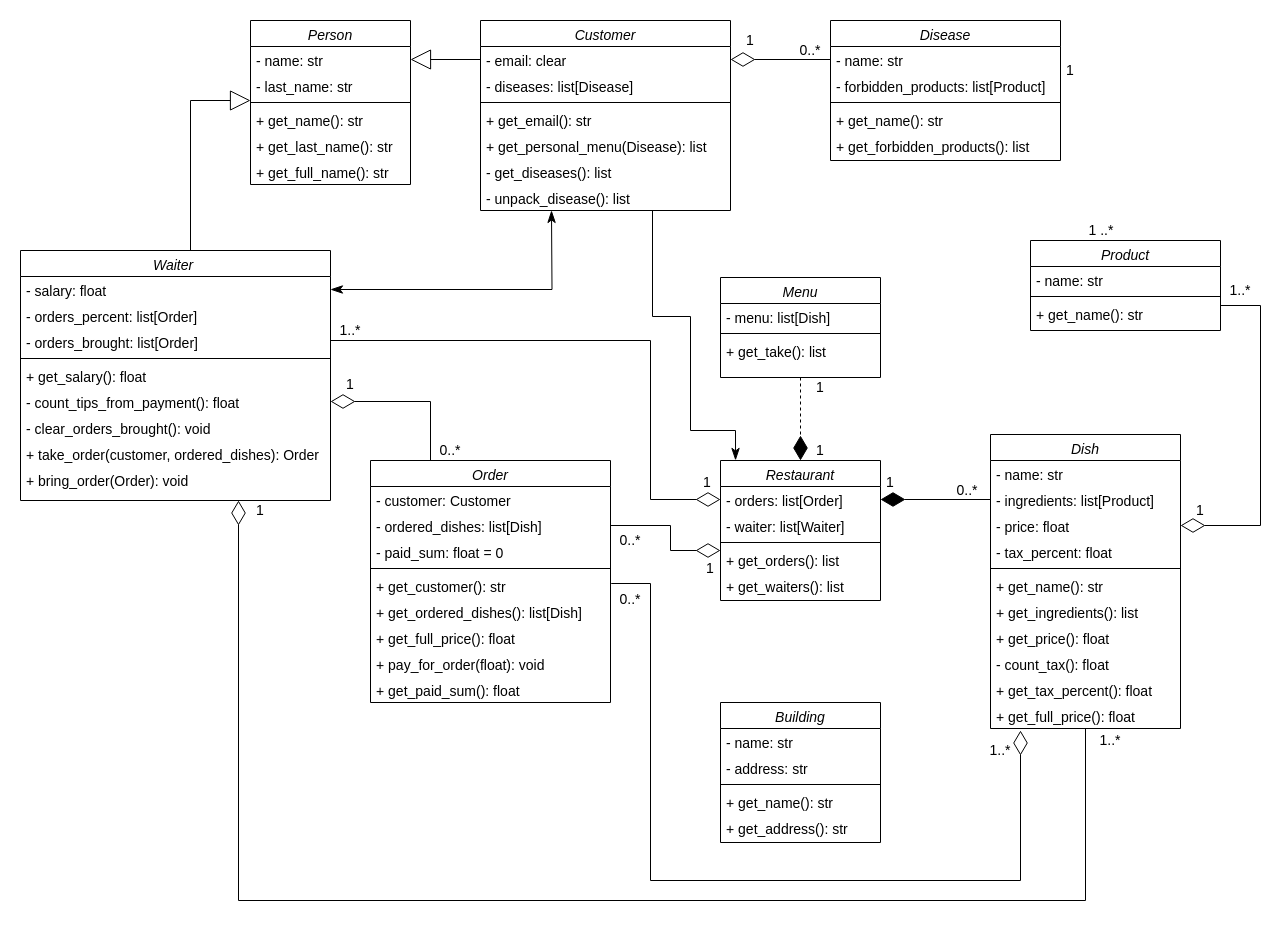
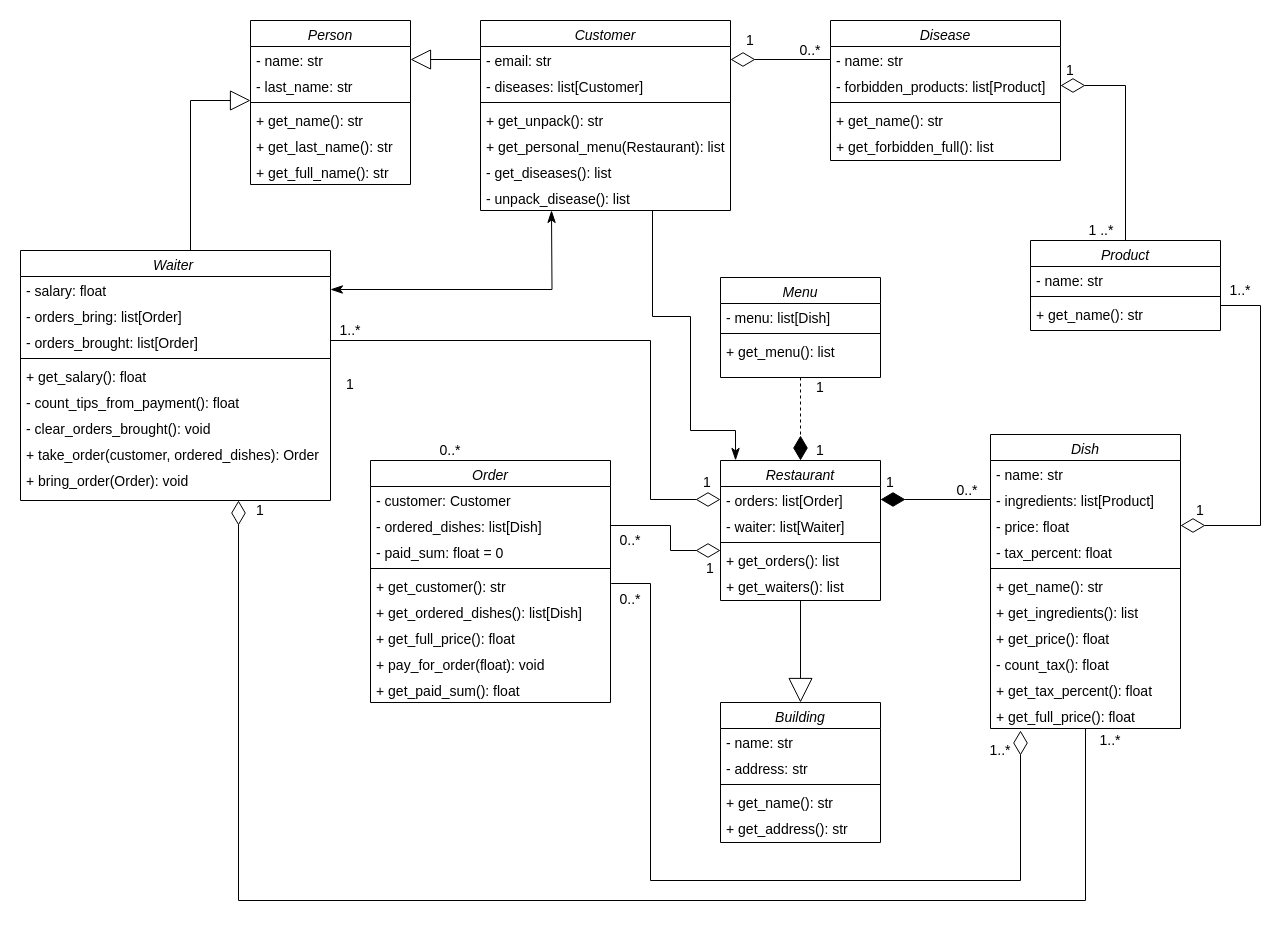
node "- email: clear": label "- email: clear" -> "- email: str"
node "- diseases: list[Disease]": label "- diseases: list[Disease]" -> "- diseases: list[Customer]"
node "+ get_email(): str": label "+ get_email(): str" -> "+ get_unpack(): str"
edge "Product" -> "- forbidden_products: list[Product]": added
node "+ get_personal_menu(Disease): list": label "+ get_personal_menu(Disease): list" -> "+ get_personal_menu(Restaurant): list"
node "+ get_forbidden_products(): list": label "+ get_forbidden_products(): list" -> "+ get_forbidden_full(): list"
node "- orders_percent: list[Order]": label "- orders_percent: list[Order]" -> "- orders_bring: list[Order]"
node "+ get_take(): list": label "+ get_take(): list" -> "+ get_menu(): list"
edge "Order" -> "- count_tips_from_payment(): float": removed
edge "Restaurant" -> "Building": added
